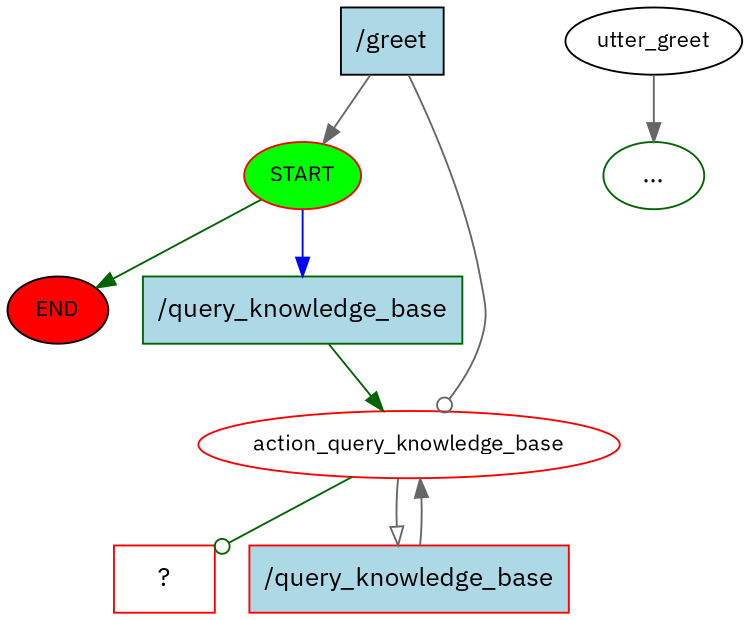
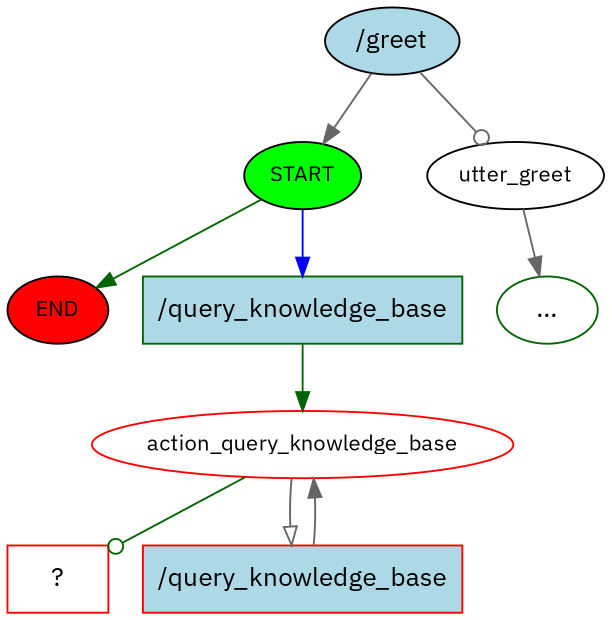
node "/greet": shape box -> ellipse
node "START": color red -> black
edge "/greet" -> "action_query_knowledge_base": now "/greet" -> "utter_greet"
